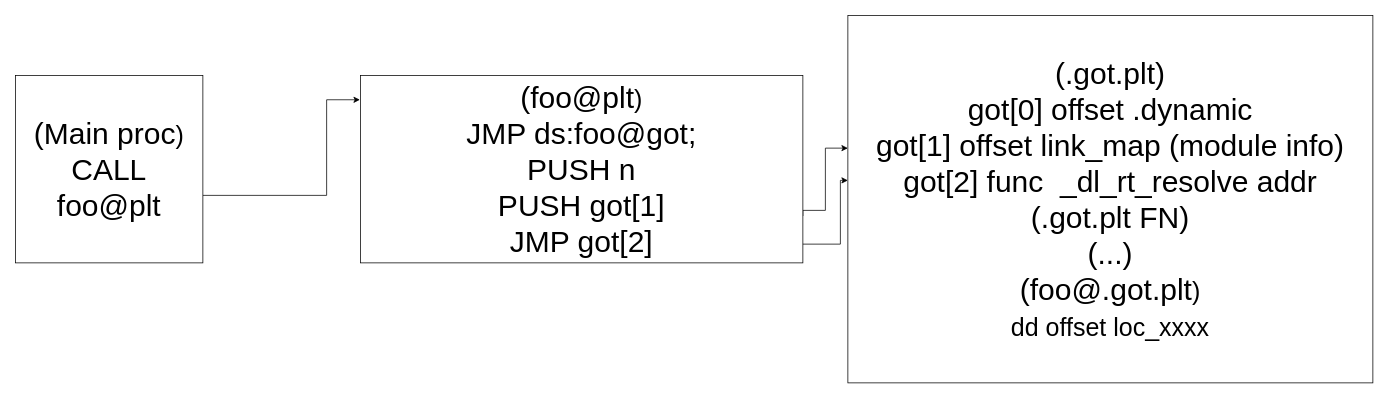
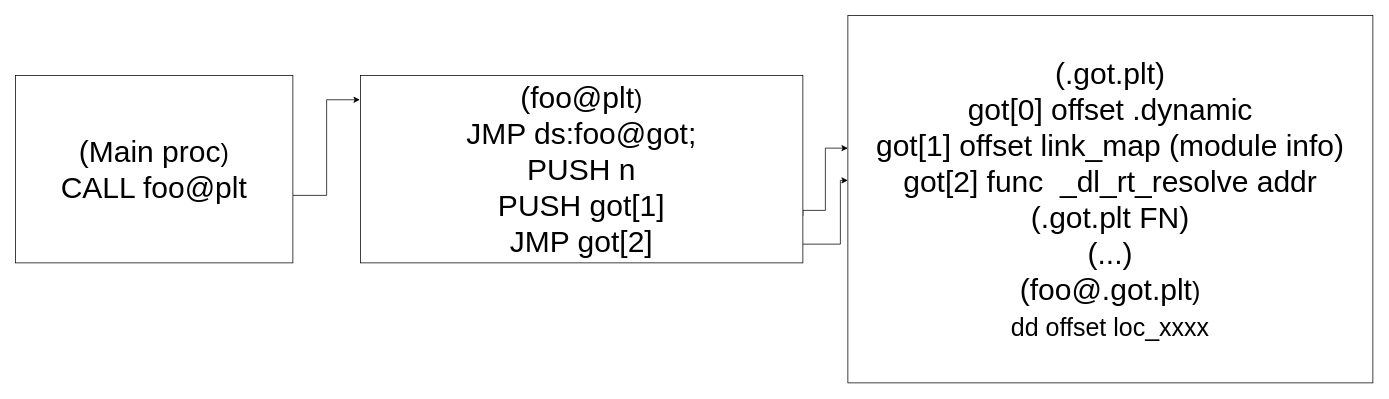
node "(Main proc) CALL foo@plt": size 188x188 -> 278x188
